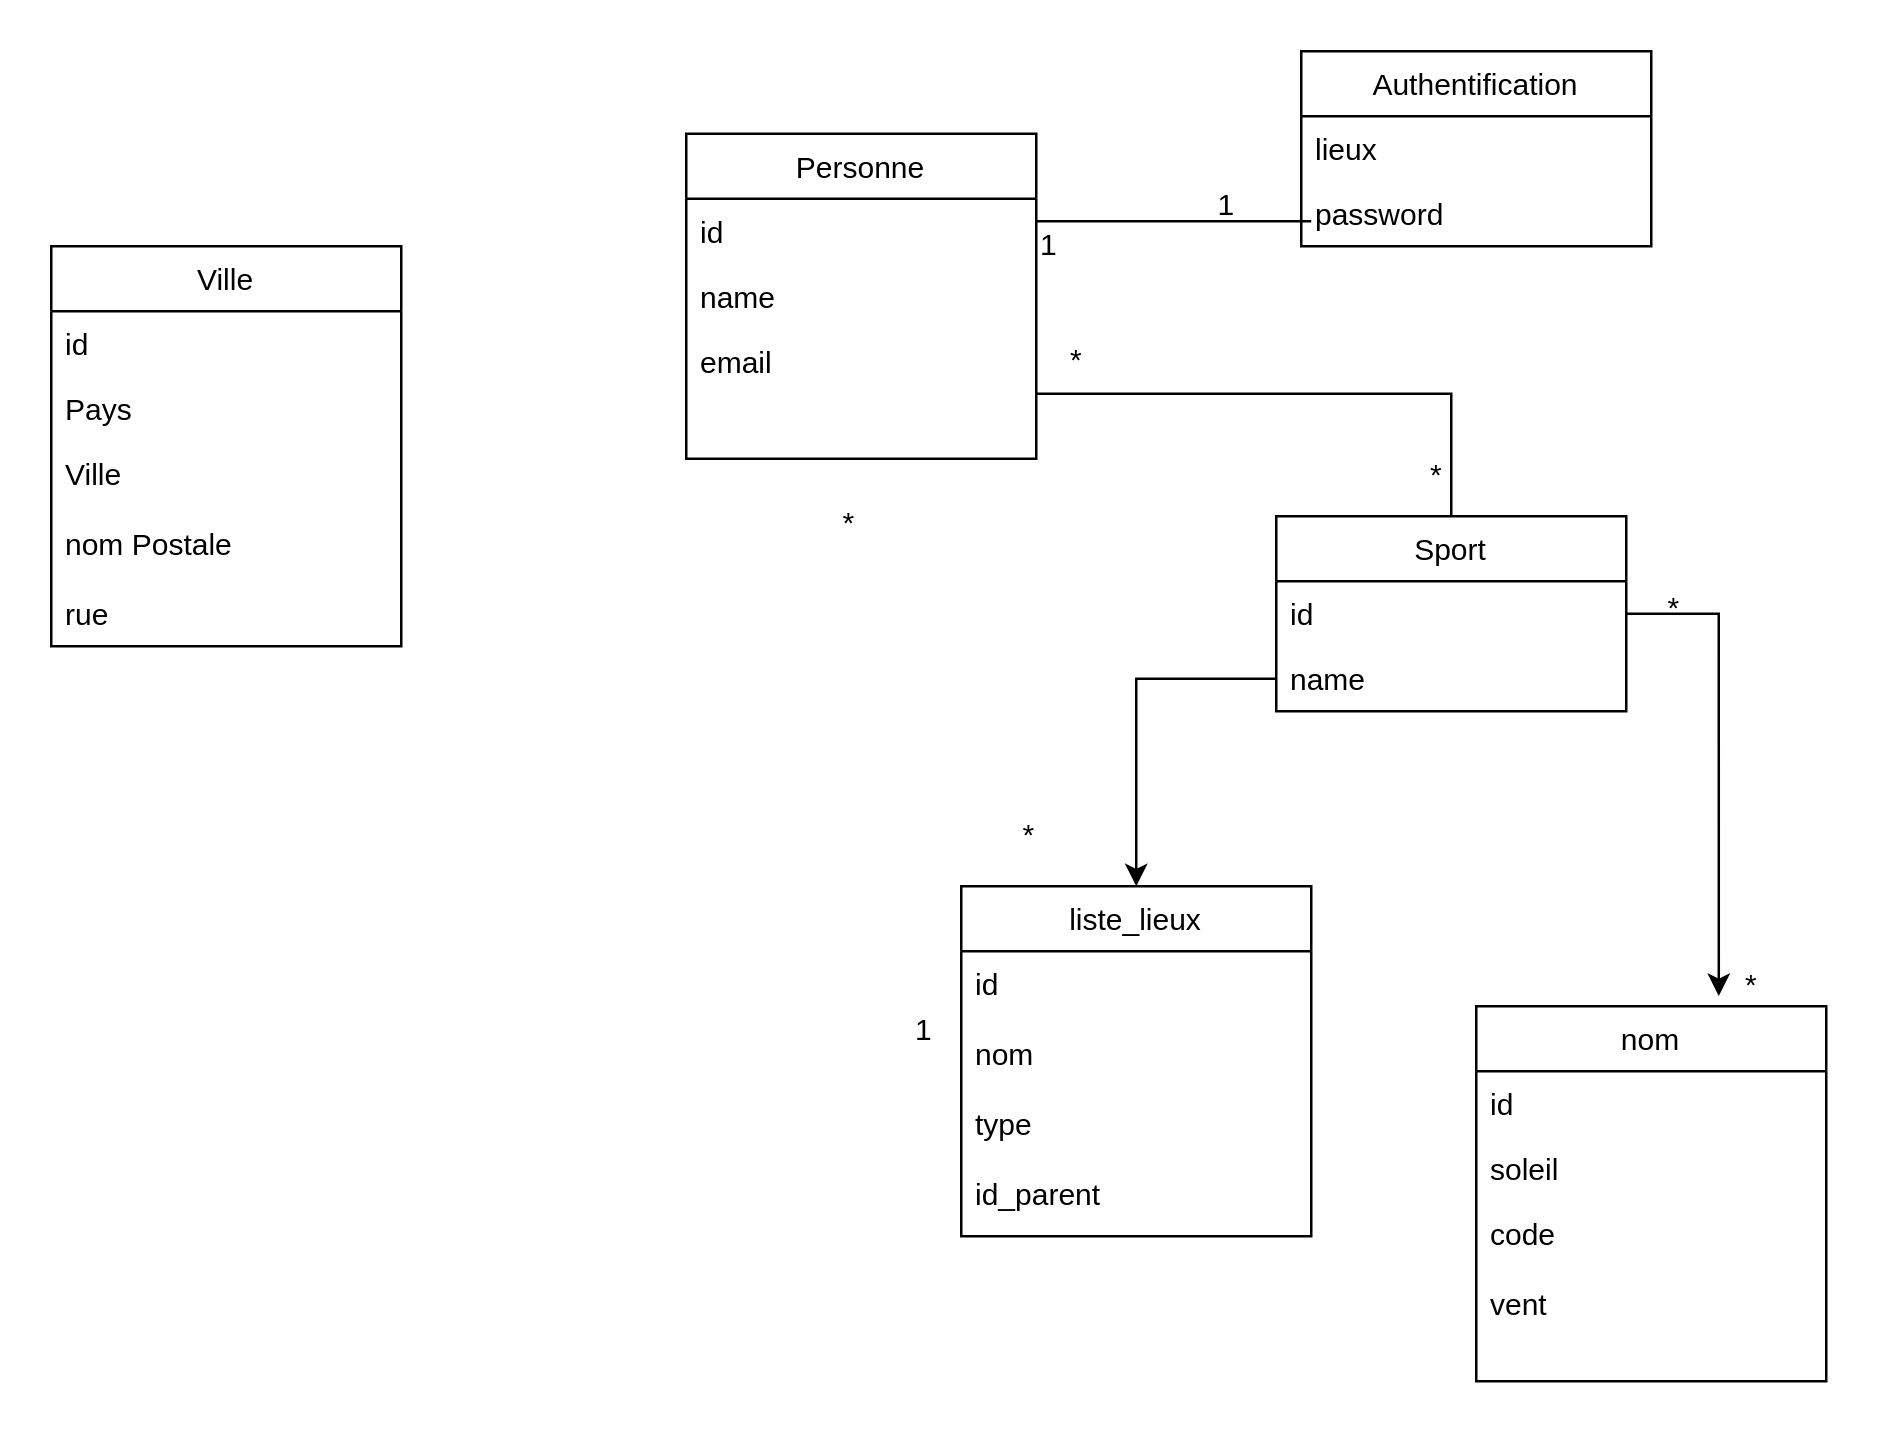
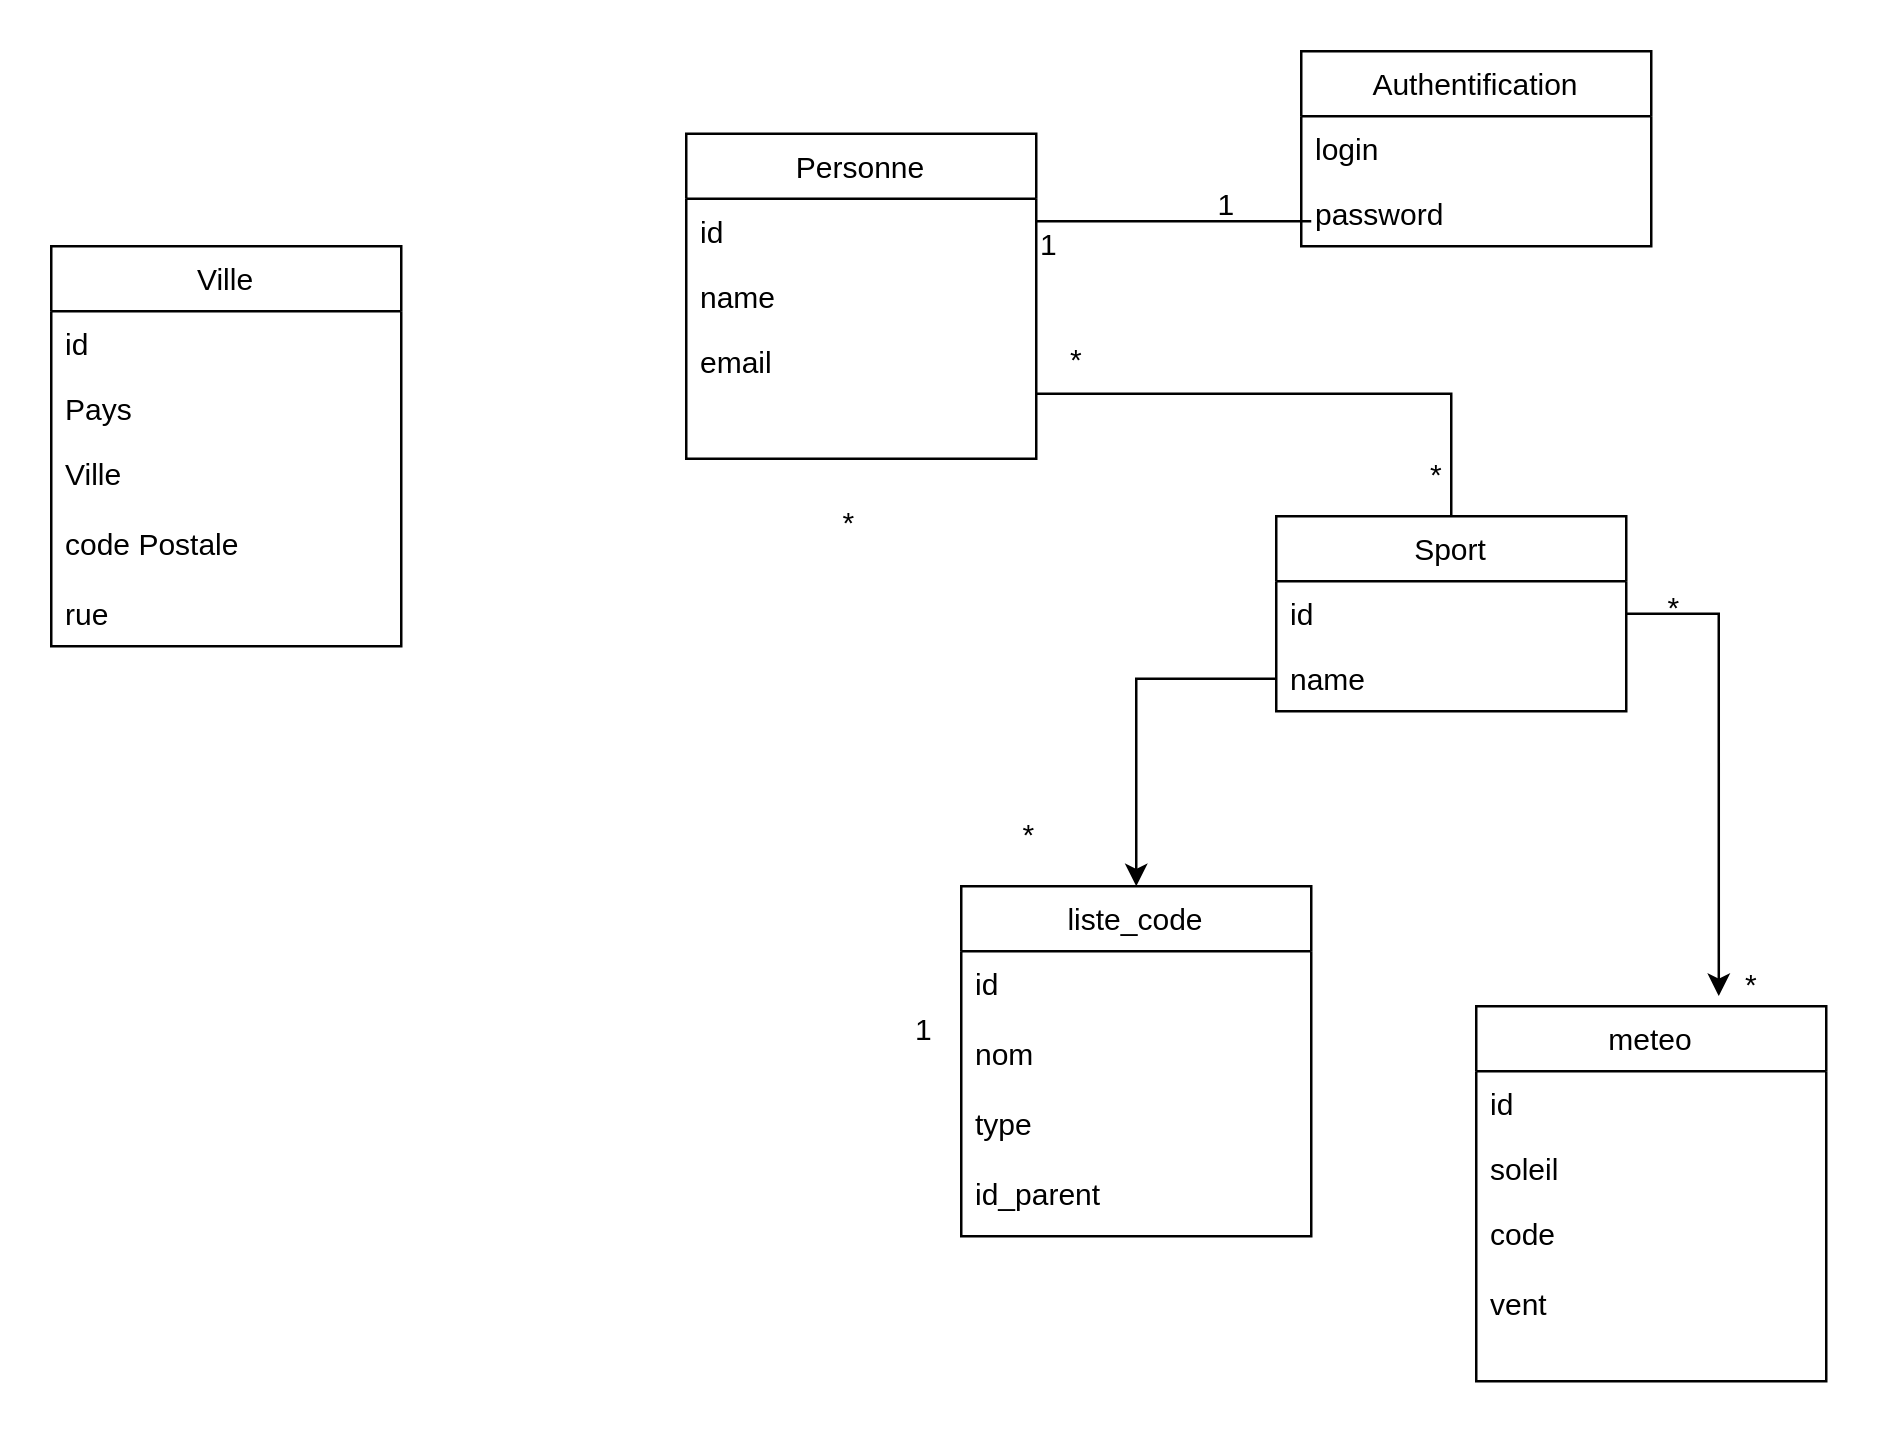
node "lieux": label "lieux" -> "login"
node "Ville nom Postale rue": label "Ville nom Postale rue" -> "Ville code Postale rue"
node "liste_lieux": label "liste_lieux" -> "liste_code"
node "nom": label "nom" -> "meteo"
